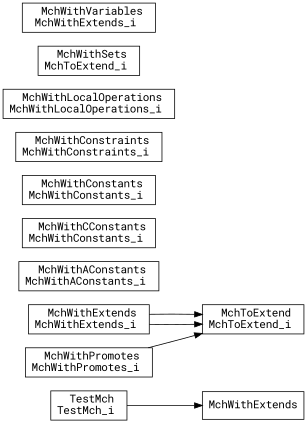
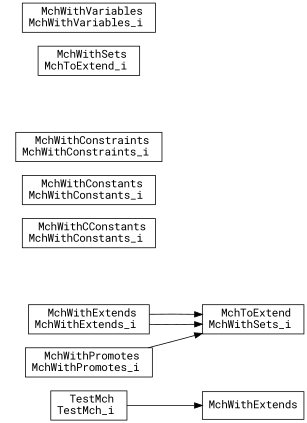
node "MchWithVariables MchWithExtends_i": label "MchWithVariables MchWithExtends_i" -> "MchWithVariables MchWithVariables_i"
node "MchWithLocalOperations MchWithLocalOperations_i": removed
node "MchWithAConstants MchWithAConstants_i": removed
node "MchToExtend MchToExtend_i": label "MchToExtend MchToExtend_i" -> "MchToExtend MchWithSets_i"
